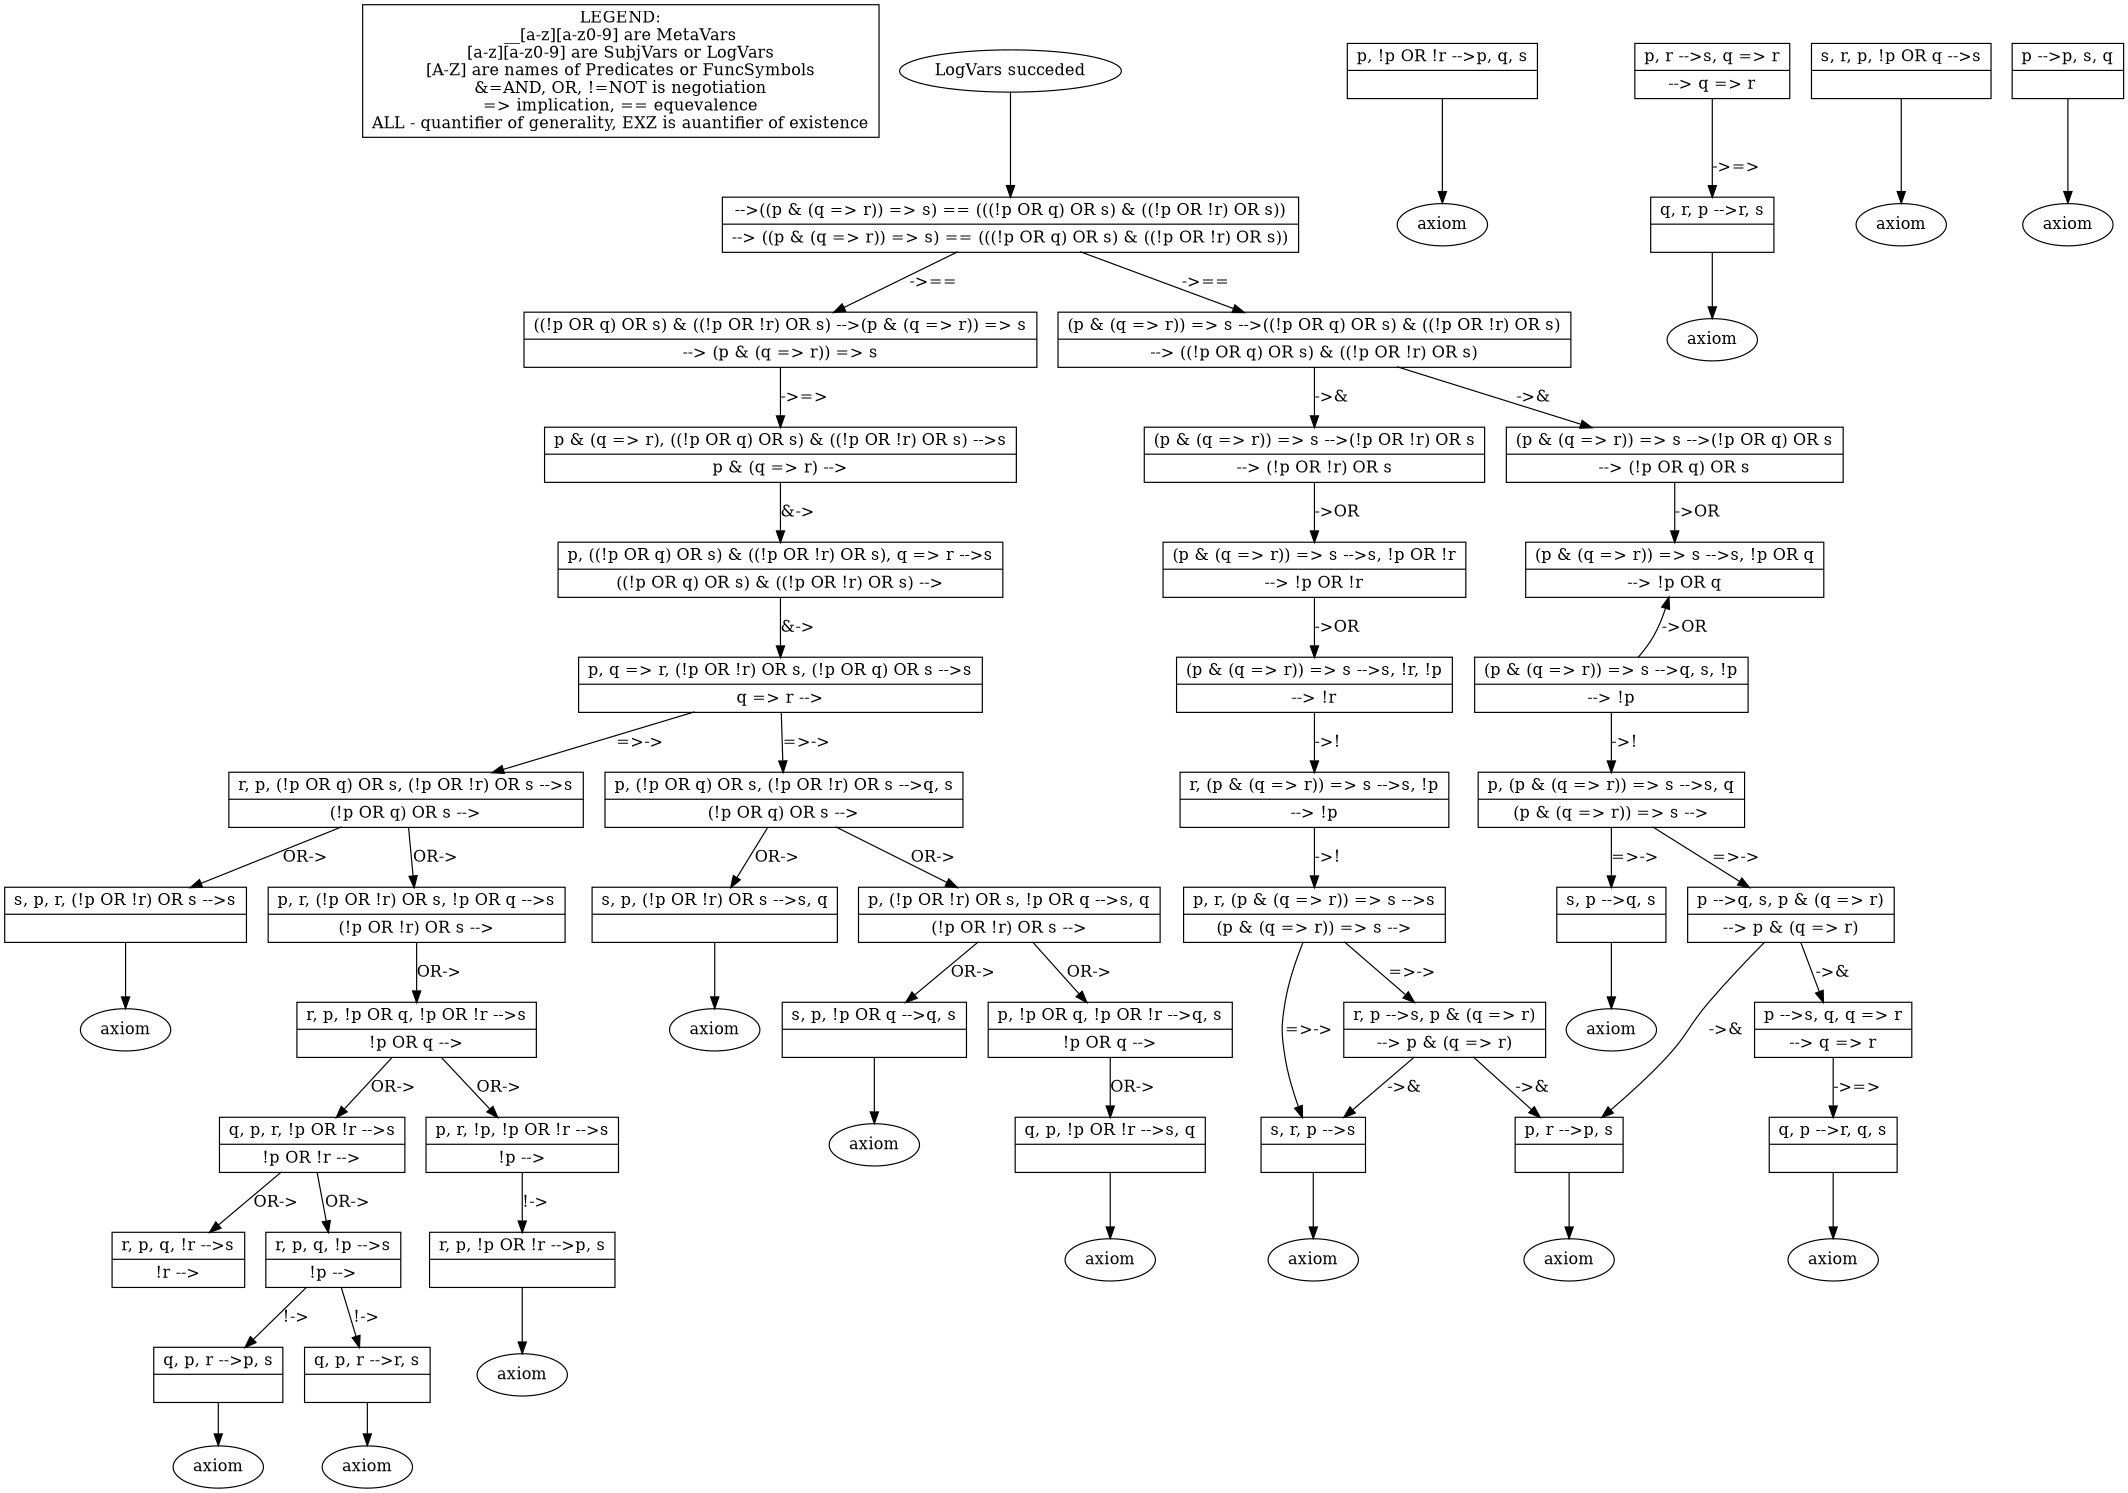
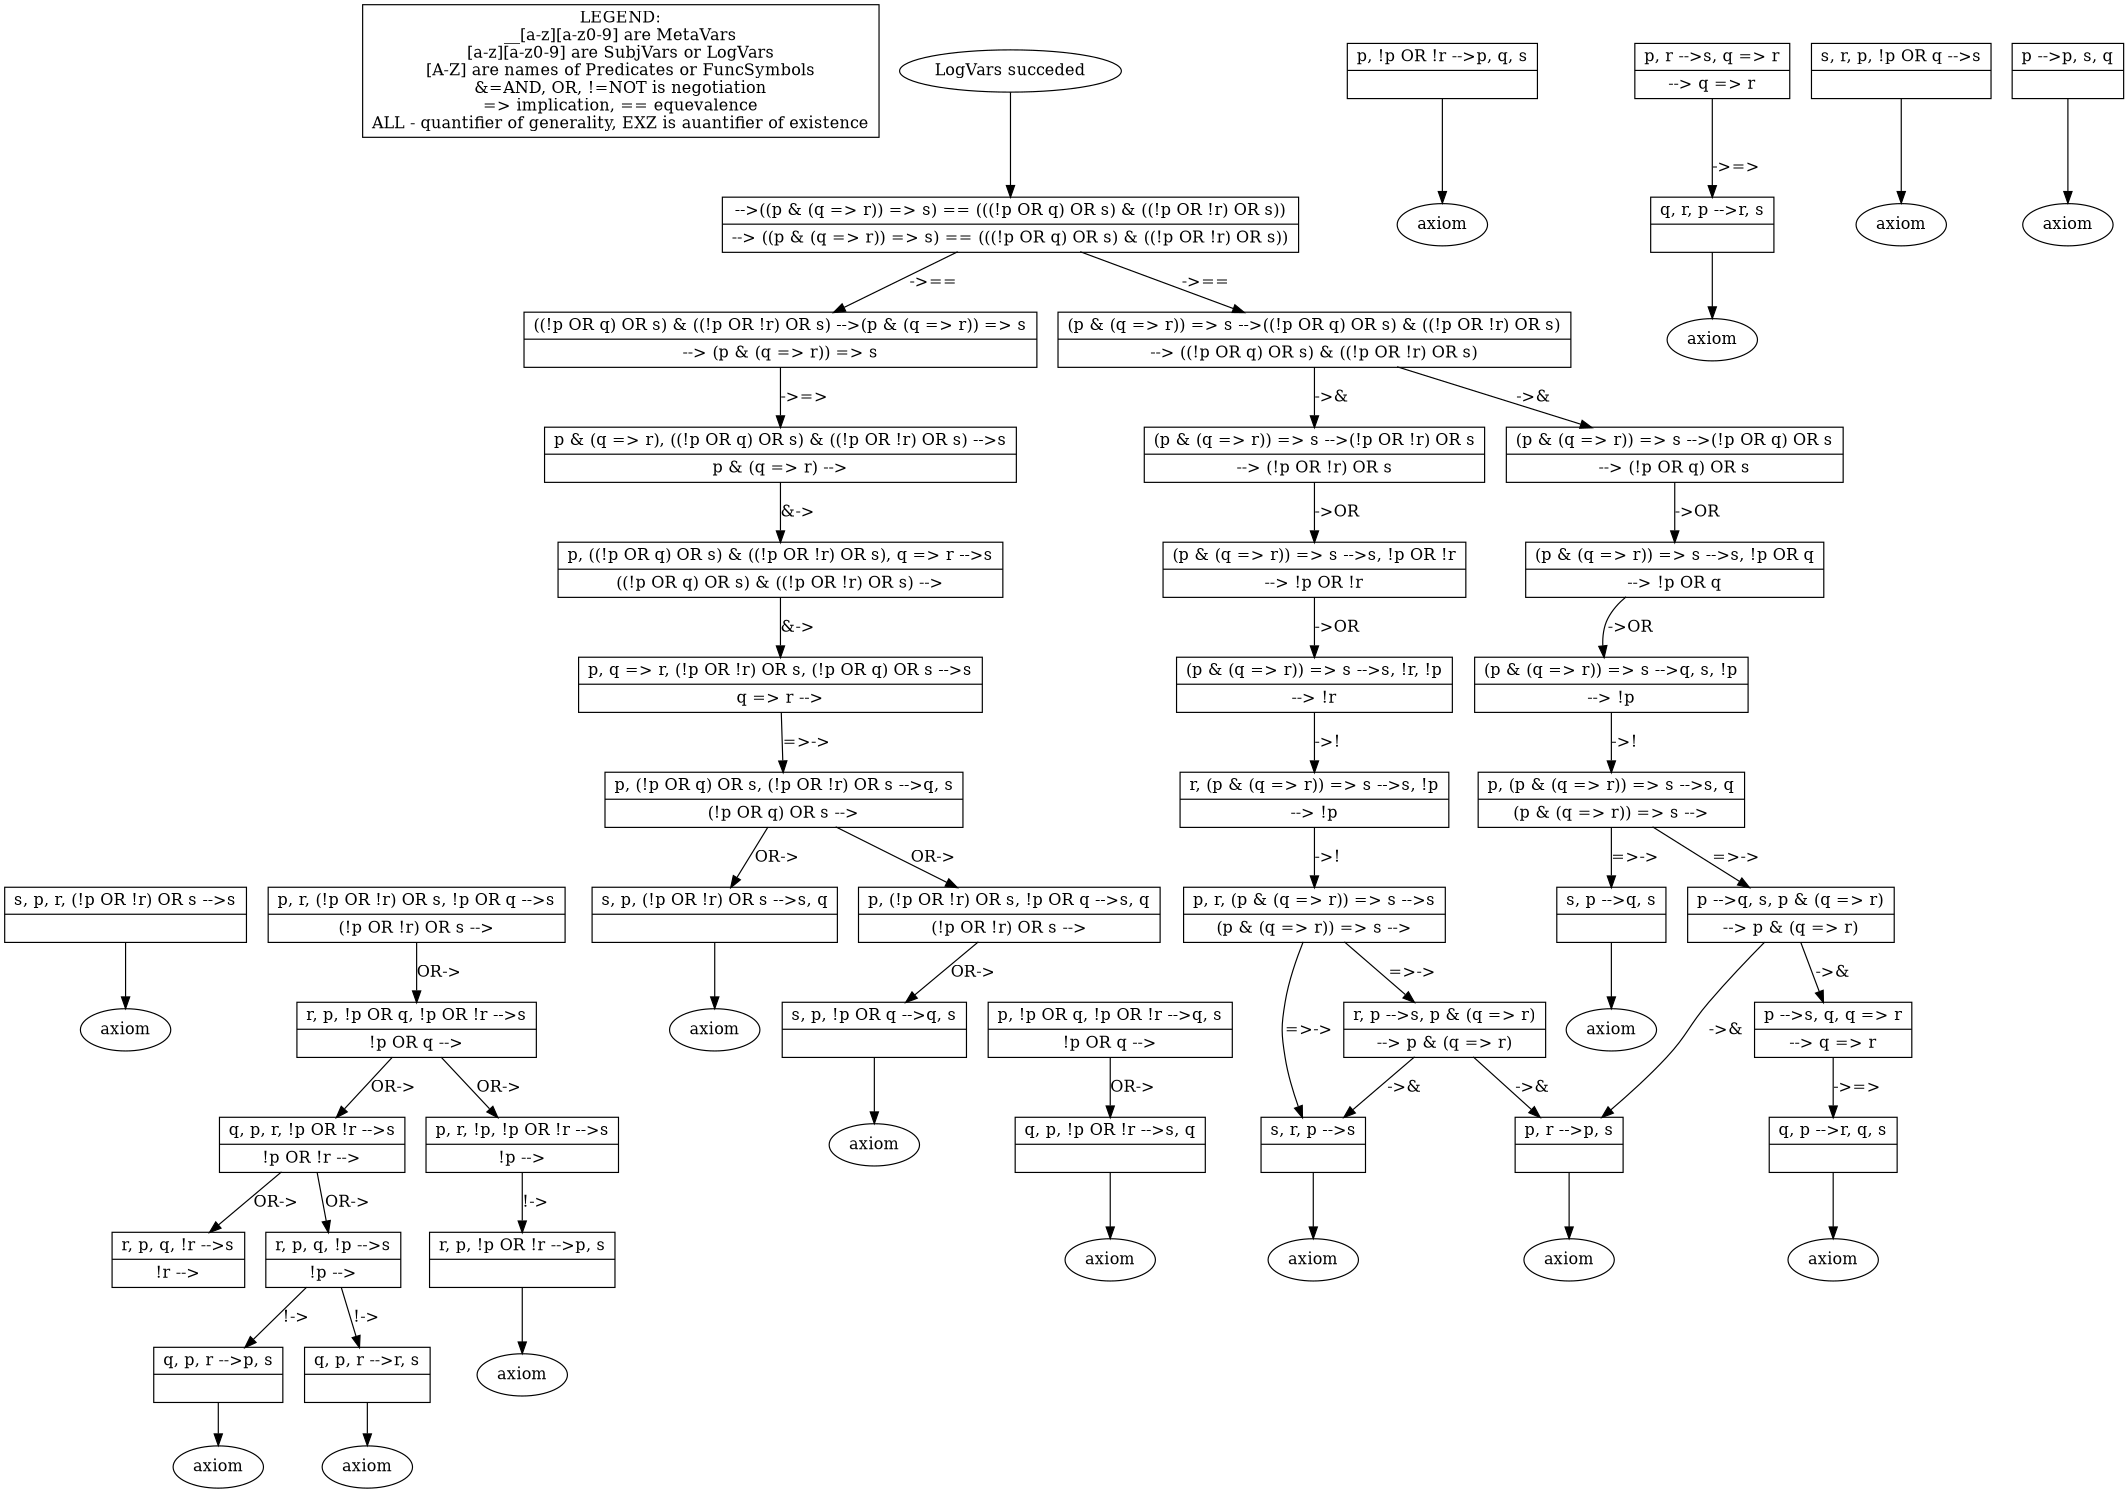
edge "(p & (q => r)) => s -->q, s, !p" -> "(p & (q => r)) => s -->s, !p OR q": reversed
node "r, p, (!p OR q) OR s, (!p OR !r) OR s -->s": removed
edge "p, (!p OR !r) OR s, !p OR q -->s, q" -> "p, !p OR q, !p OR !r -->q, s": removed, label "OR->"
